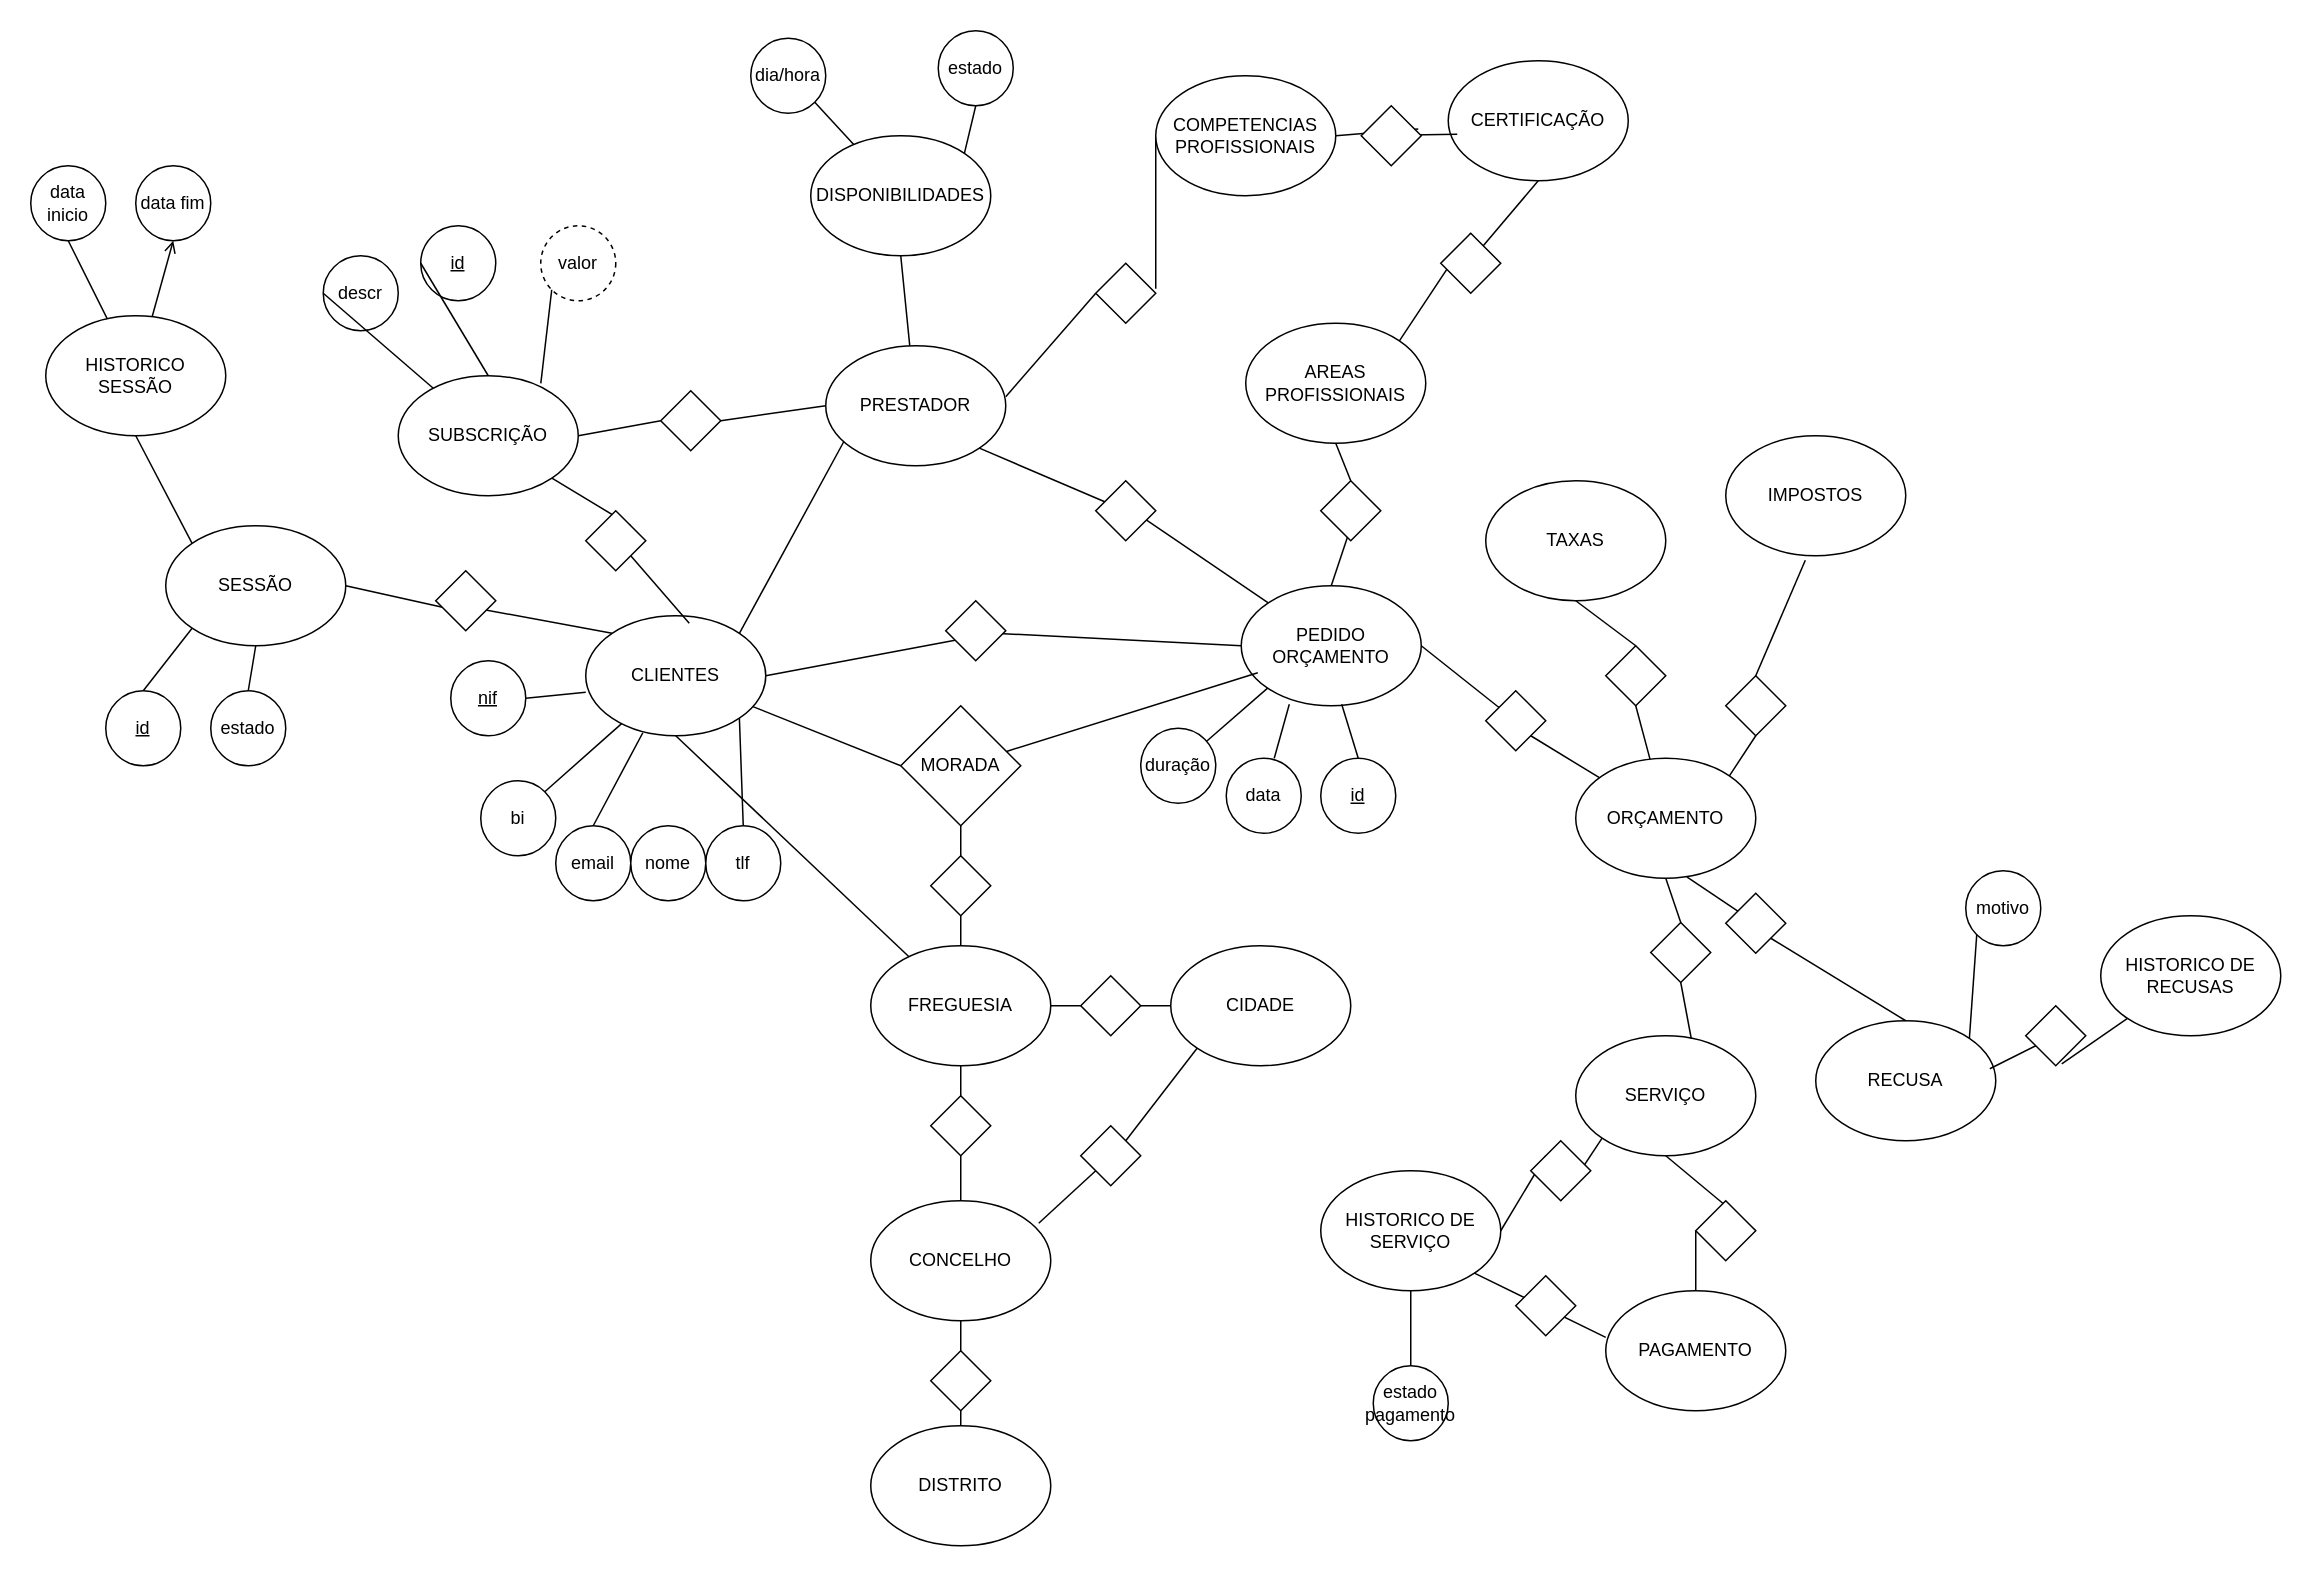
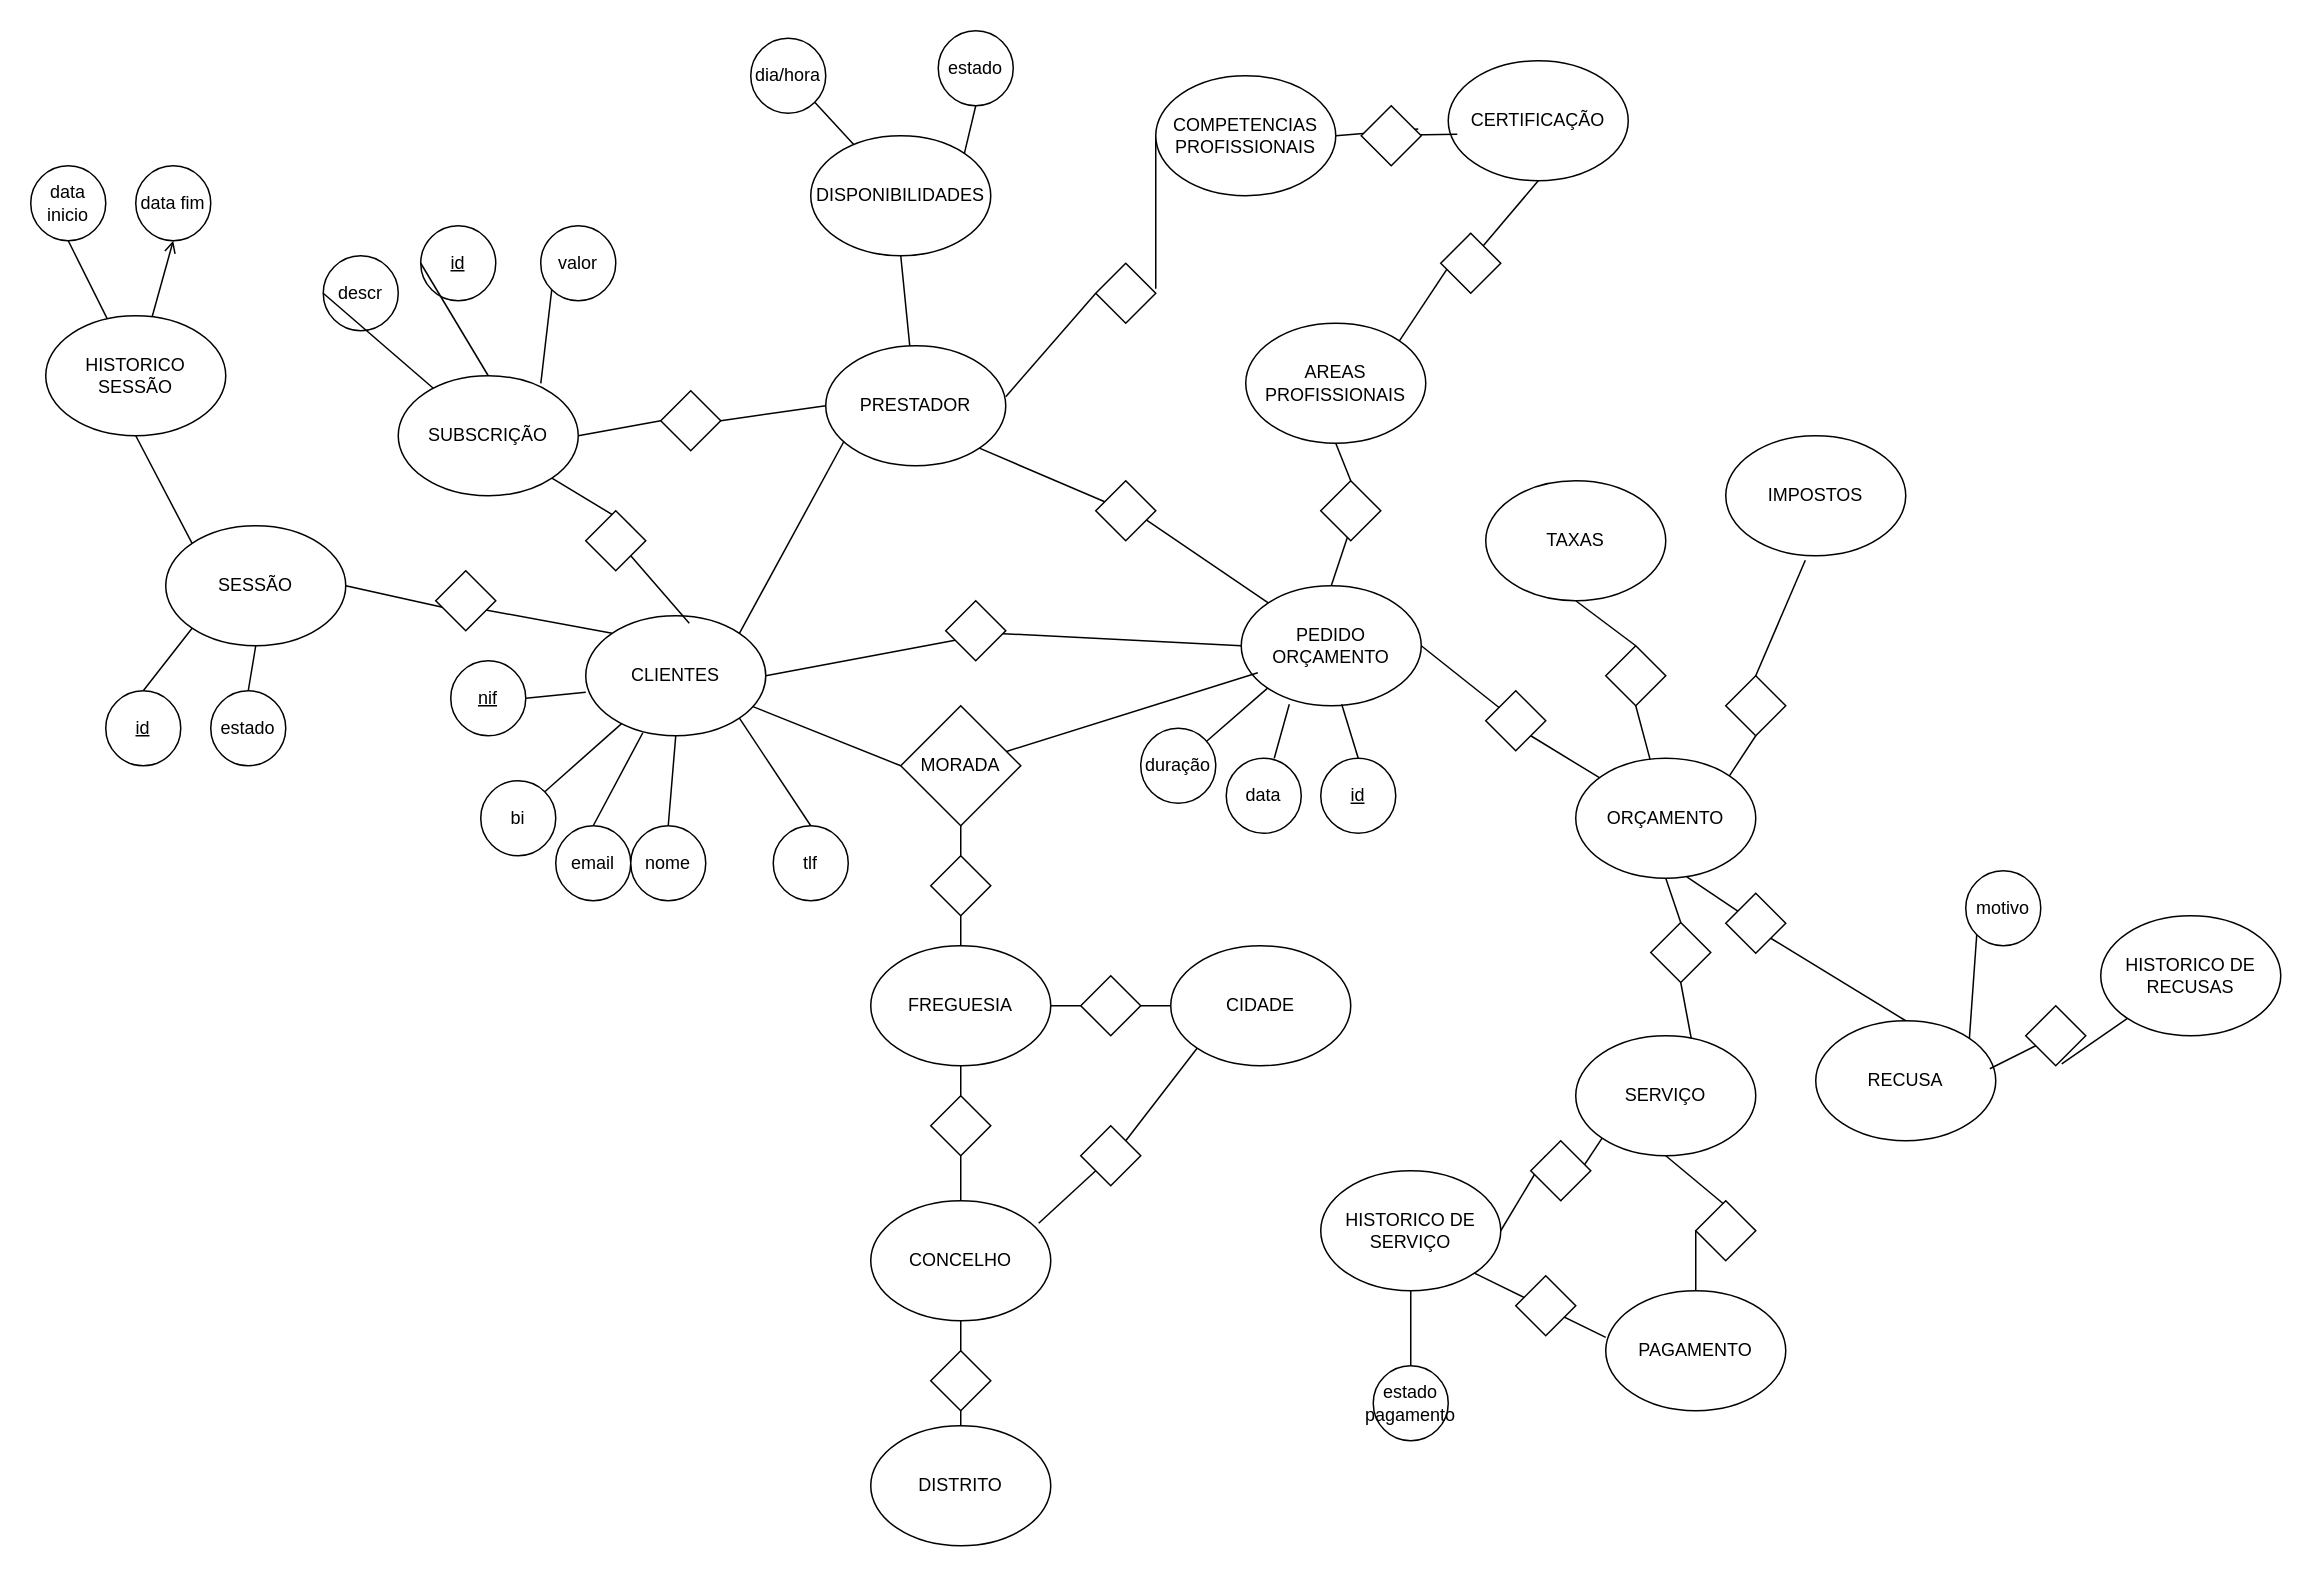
node "valor": style dashed -> solid
edge "CLIENTES" -- "FREGUESIA": now "CLIENTES" -- "nome"
node "tlf": moved (743, 863) -> (811, 863)
